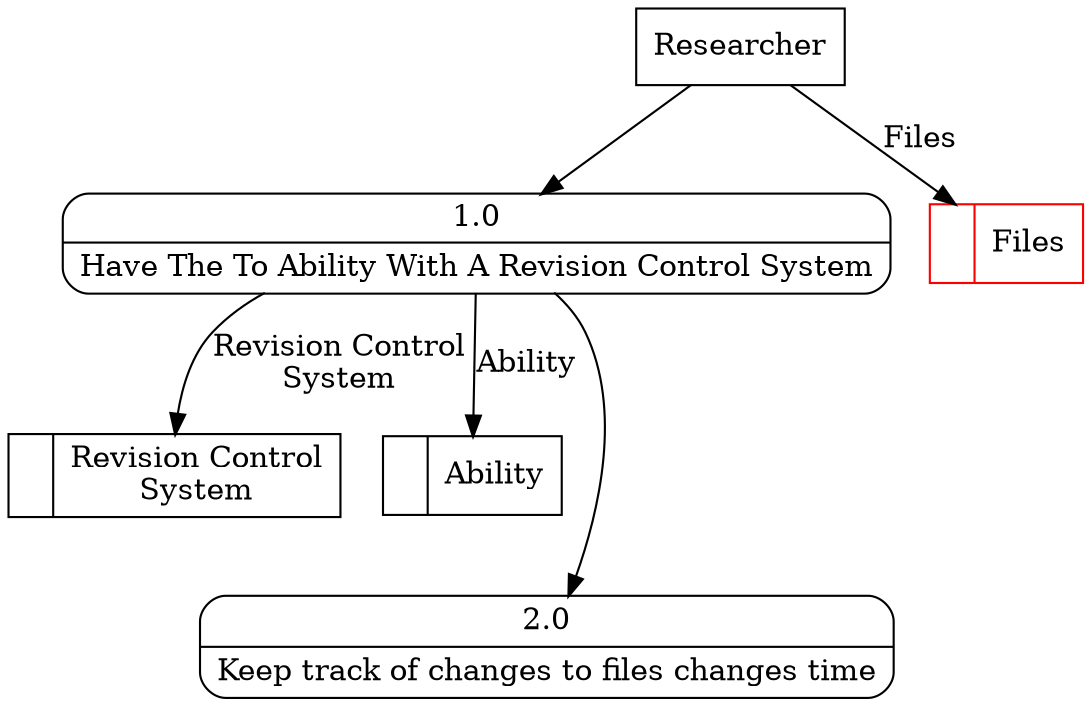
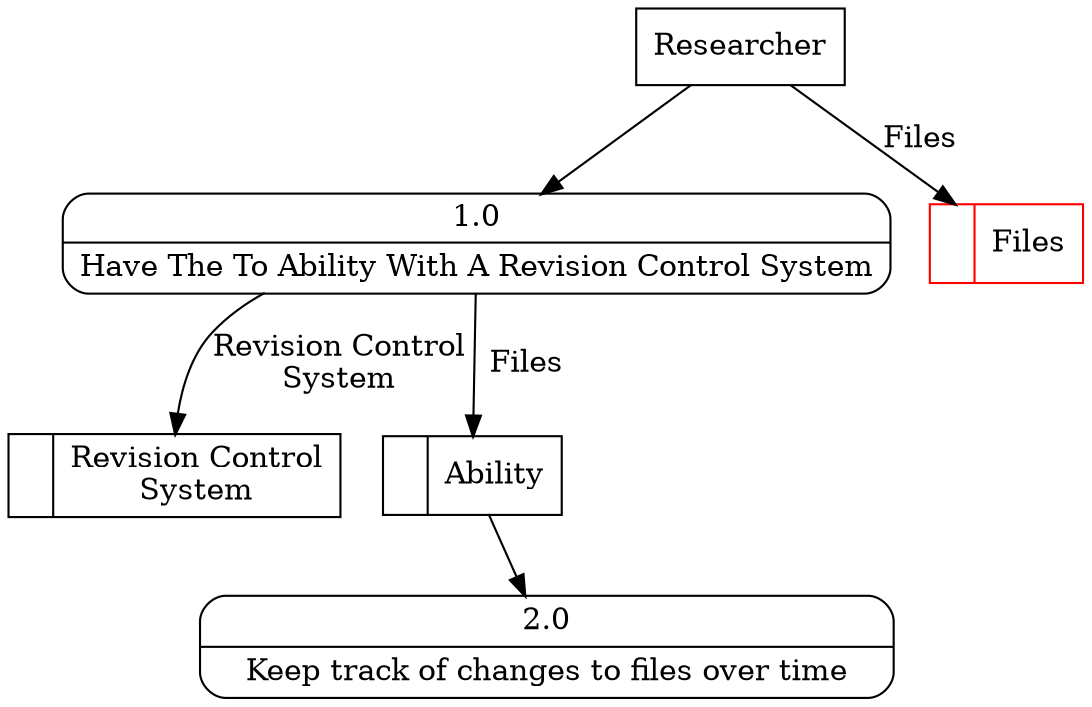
edge "1.0" -> "Ability": label "Ability" -> "Files"
edge "1.0" -> "2.0": now "Ability" -> "2.0"
node "2.0": text "Keep track of changes to files changes time" -> "Keep track of changes to files over time"
